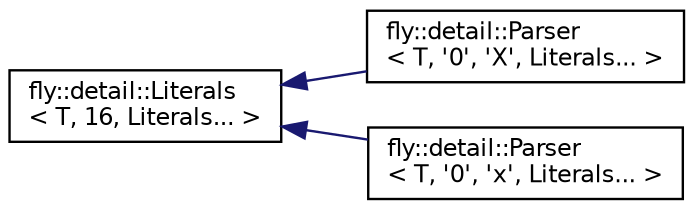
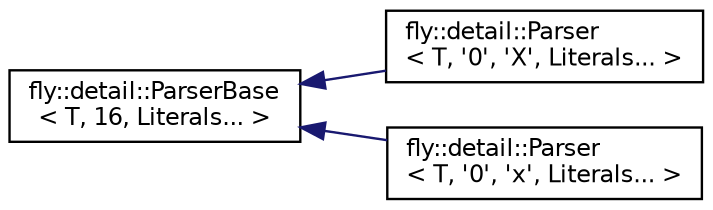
node "fly::detail::Literals < T, 16, Literals... >": label "fly::detail::Literals < T, 16, Literals... >" -> "fly::detail::ParserBase < T, 16, Literals... >"
